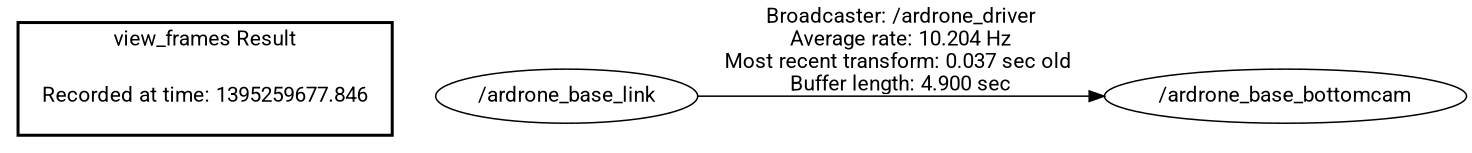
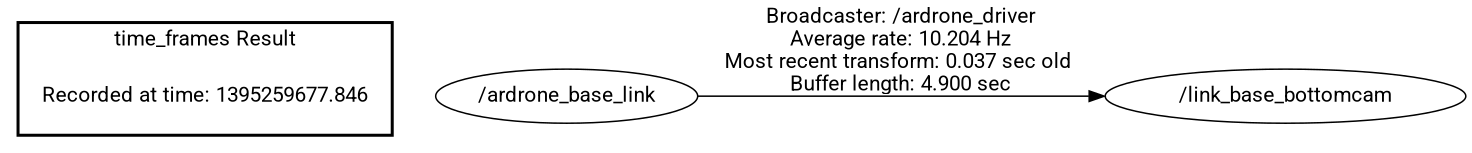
cluster "view_frames Result": label "view_frames Result" -> "time_frames Result"
node "/ardrone_base_bottomcam": label "/ardrone_base_bottomcam" -> "/link_base_bottomcam"
